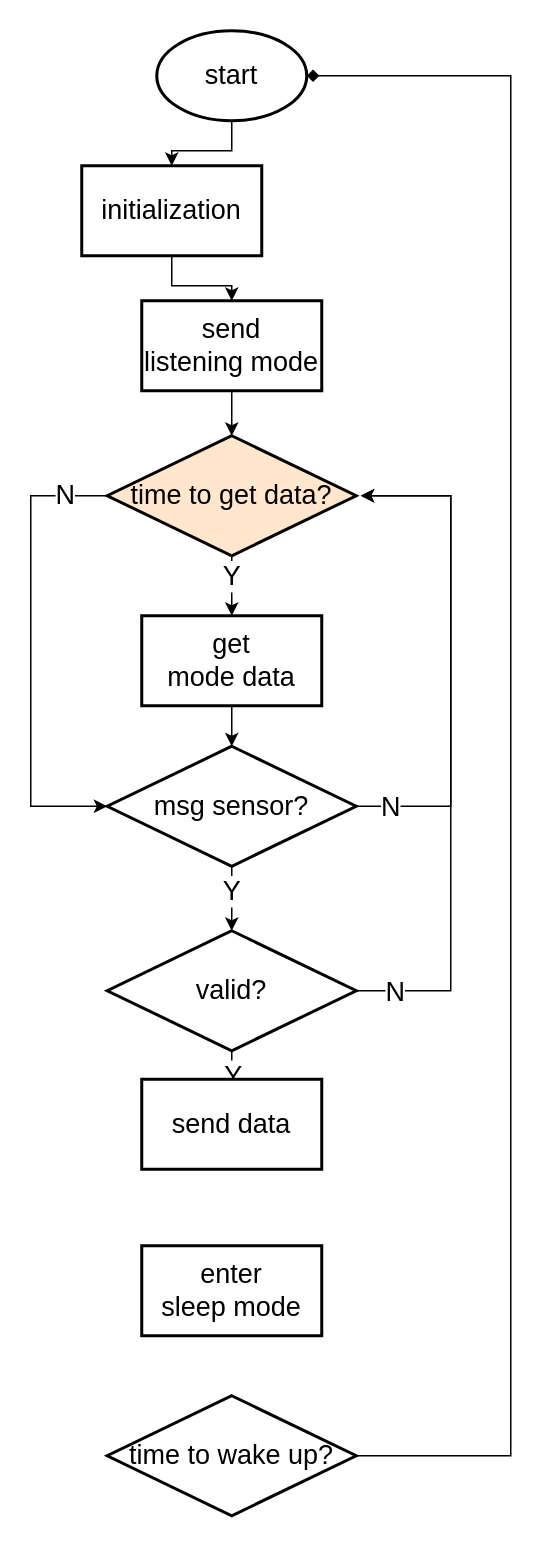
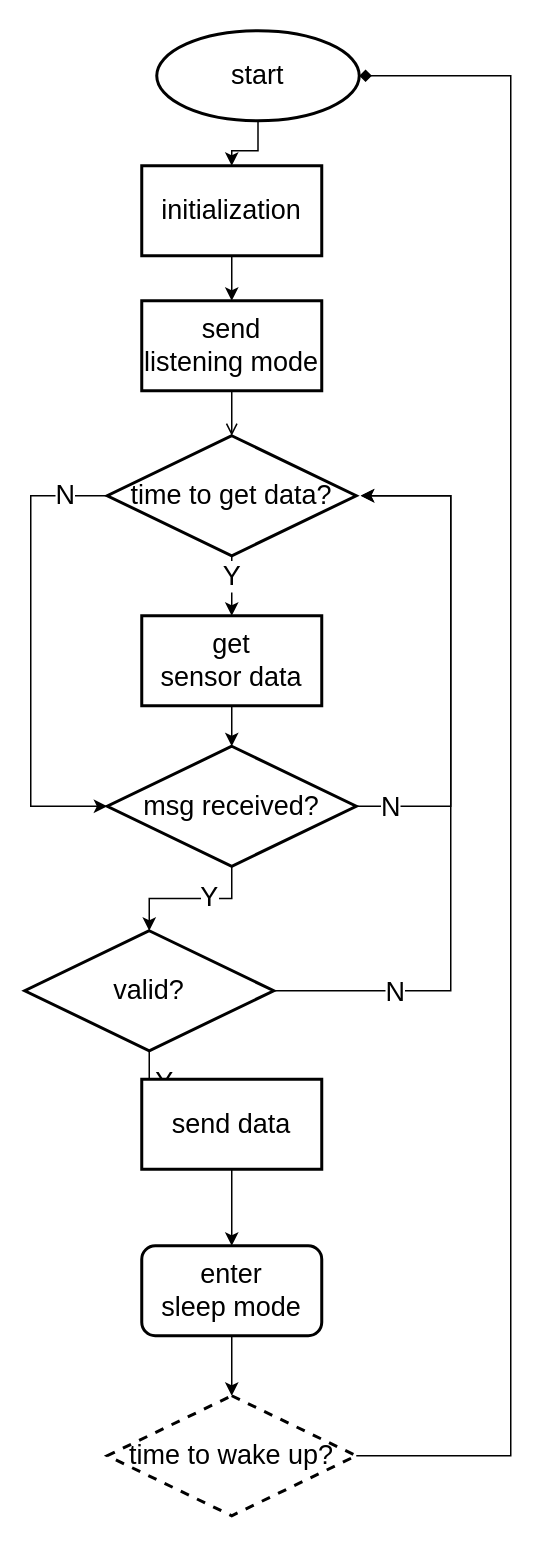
node "start": size 150x90 -> 203x90
node "initialization": moved (172, 211) -> (232, 211)
edge "send listening mode" -> "time to get data?": arrowhead classic -> open
node "time to get data?": fillcolor #ffe6cc -> #ffffff
node "get mode data": label "get mode data" -> "get sensor data"
node "msg sensor?": label "msg sensor?" -> "msg received?"
node "valid?": moved (232, 991) -> (149, 991)
edge "send data" -> "enter sleep mode": added
node "enter sleep mode": shape rectangle -> rounded rectangle
edge "enter sleep mode" -> "time to wake up?": added
node "time to wake up?": style solid -> dashed
